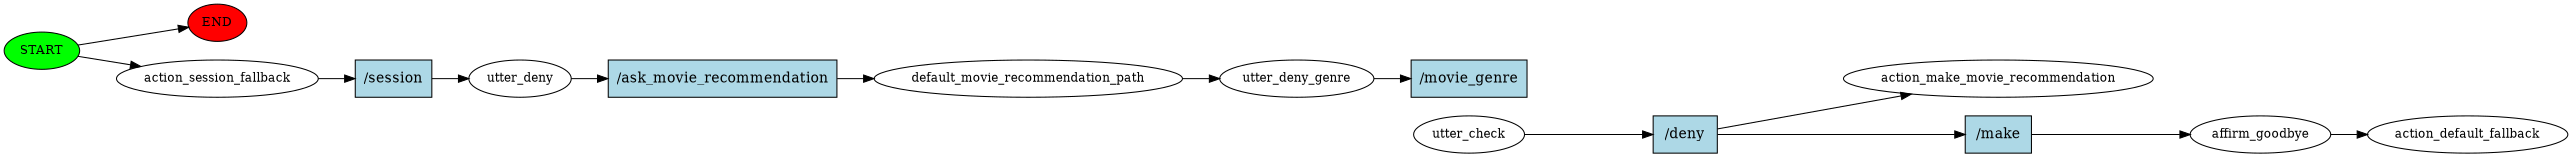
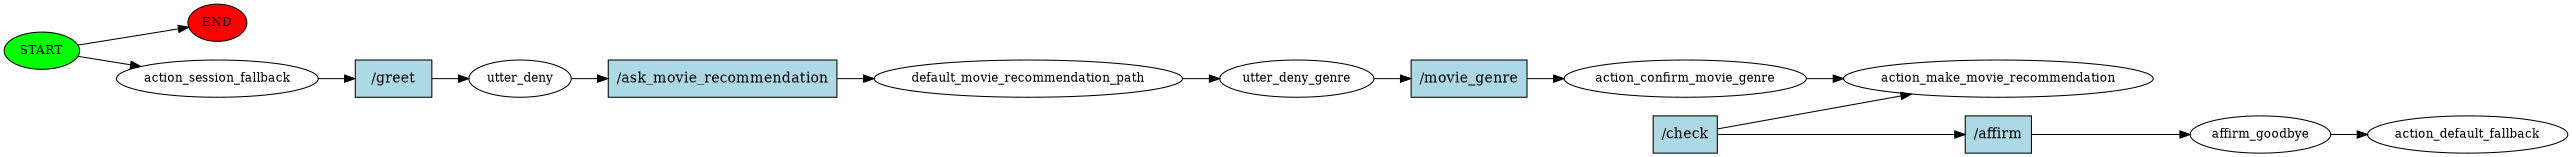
node "/session": label "/session" -> "/greet"
node "action_confirm_movie_genre": added
node "utter_check": removed
node "/deny": label "/deny" -> "/check"
node "/make": label "/make" -> "/affirm"
